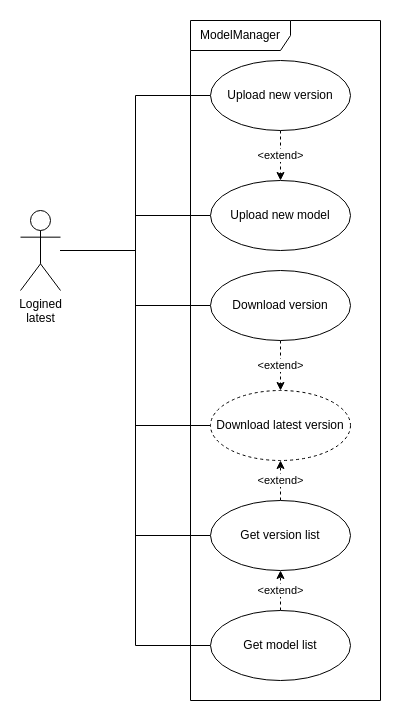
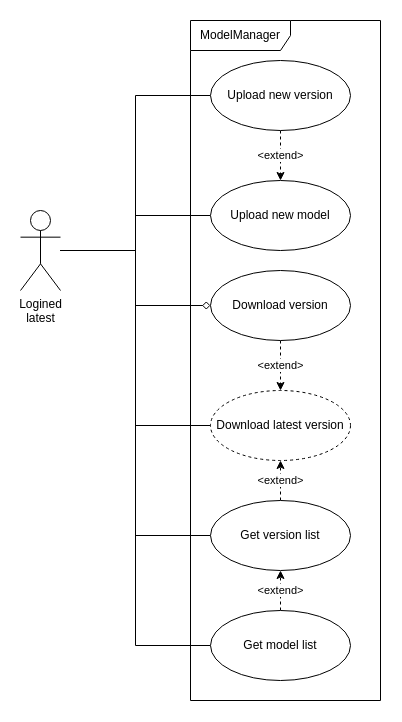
edge "Logined latest" -- "Download version": arrowhead none -> diamond
